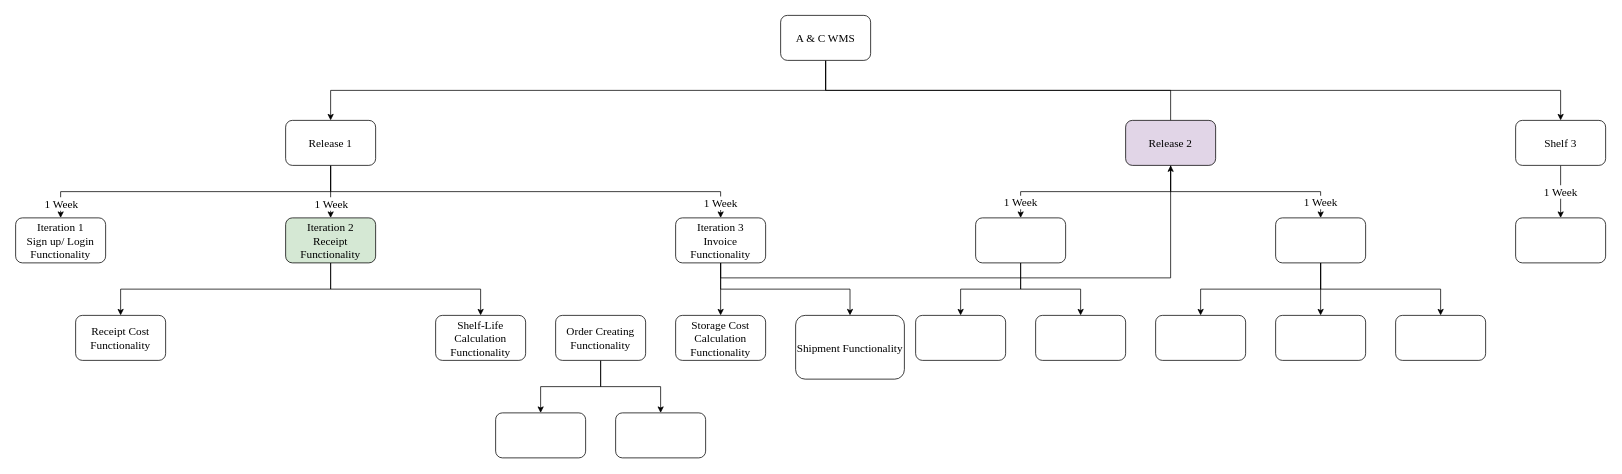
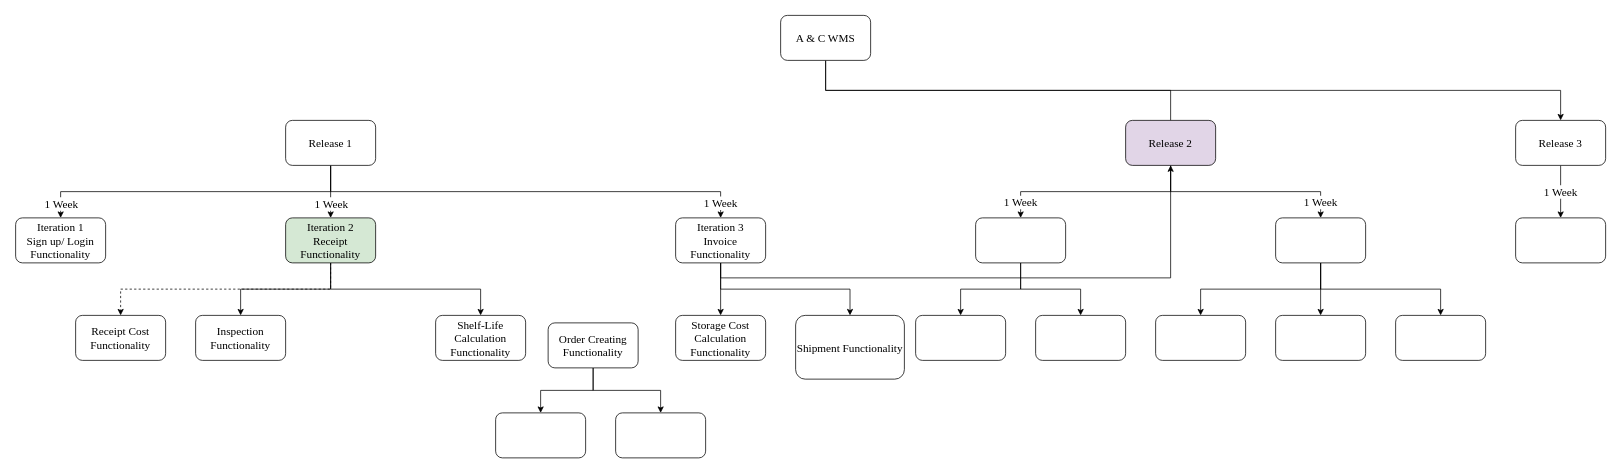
edge "A & C WMS" -> "Release 1": removed
node "Shelf 3": label "Shelf 3" -> "Release 3"
edge "Iteration 2 Receipt Functionality" -> "Receipt Cost Functionality": style solid -> dashed
edge "Iteration 2 Receipt Functionality" -> "Inspection Functionality": added
node "Inspection Functionality": added
node "Order Creating Functionality": moved (600, 338) -> (593, 345)
